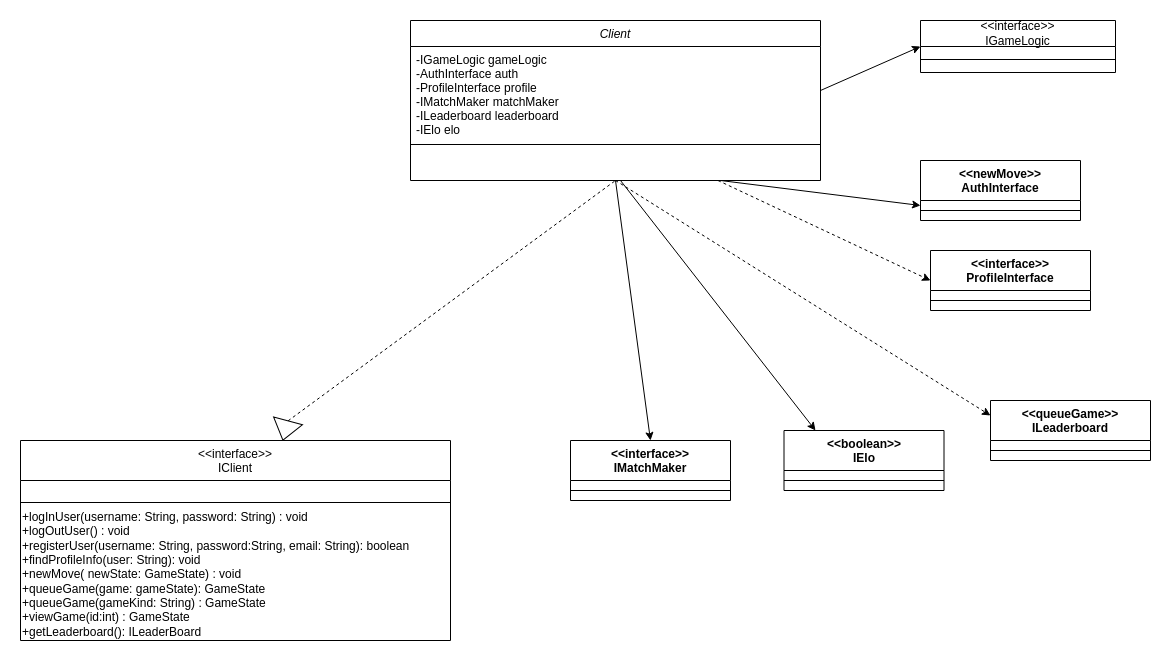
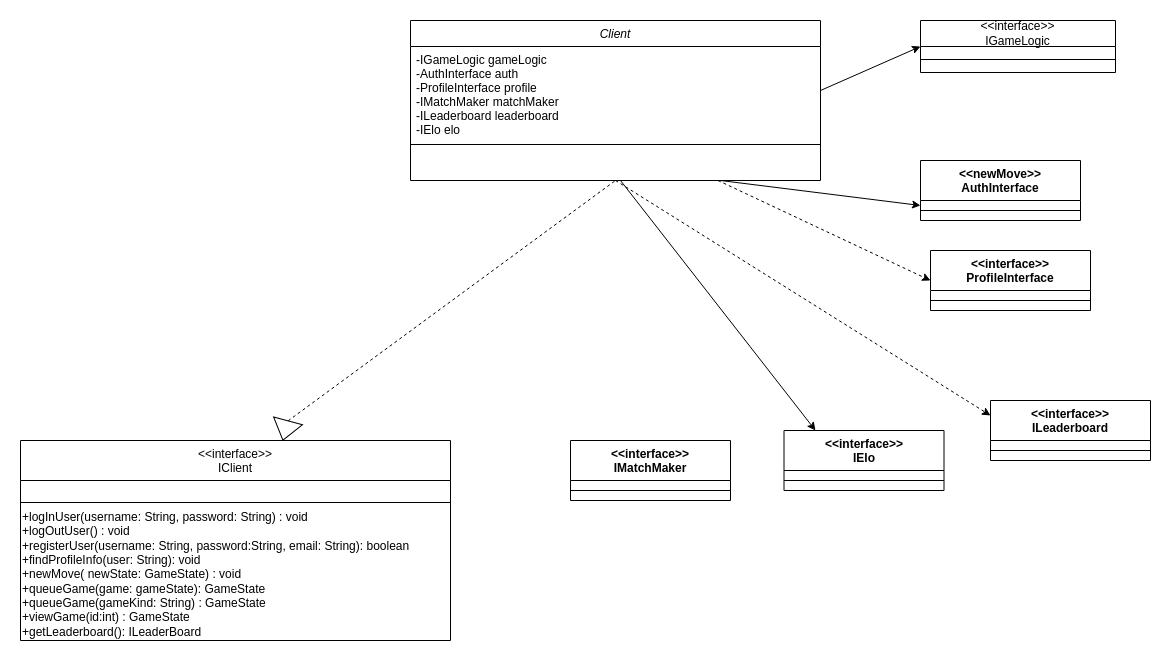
edge "Client" -> "<<interface>> IMatchMaker": removed
node "<<queueGame>> ILeaderboard": label "<<queueGame>> ILeaderboard" -> "<<interface>> ILeaderboard"
node "<<boolean>> IElo": label "<<boolean>> IElo" -> "<<interface>> IElo"
